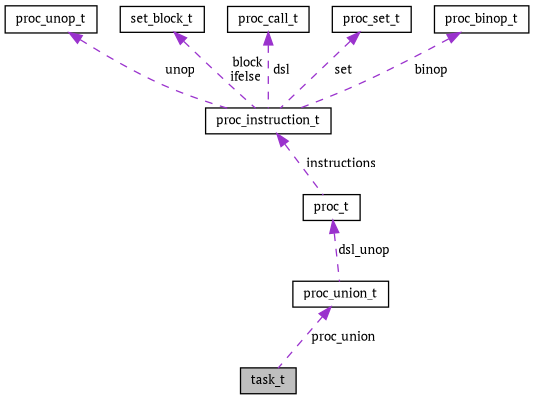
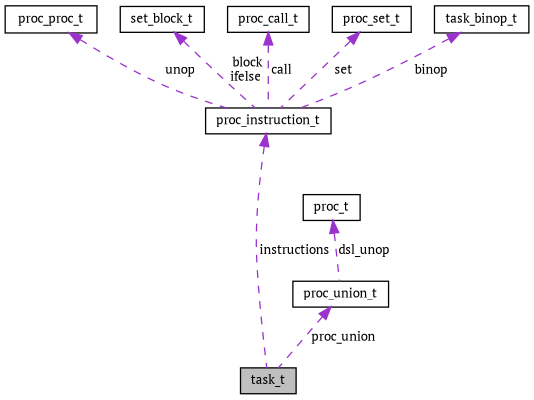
node "proc_unop_t": label "proc_unop_t" -> "proc_proc_t"
node "proc_binop_t": label "proc_binop_t" -> "task_binop_t"
edge "proc_instruction_t" -> "proc_call_t": label " dsl" -> " call"
edge "proc_t" -> "proc_instruction_t": now "task_t" -> "proc_instruction_t"
